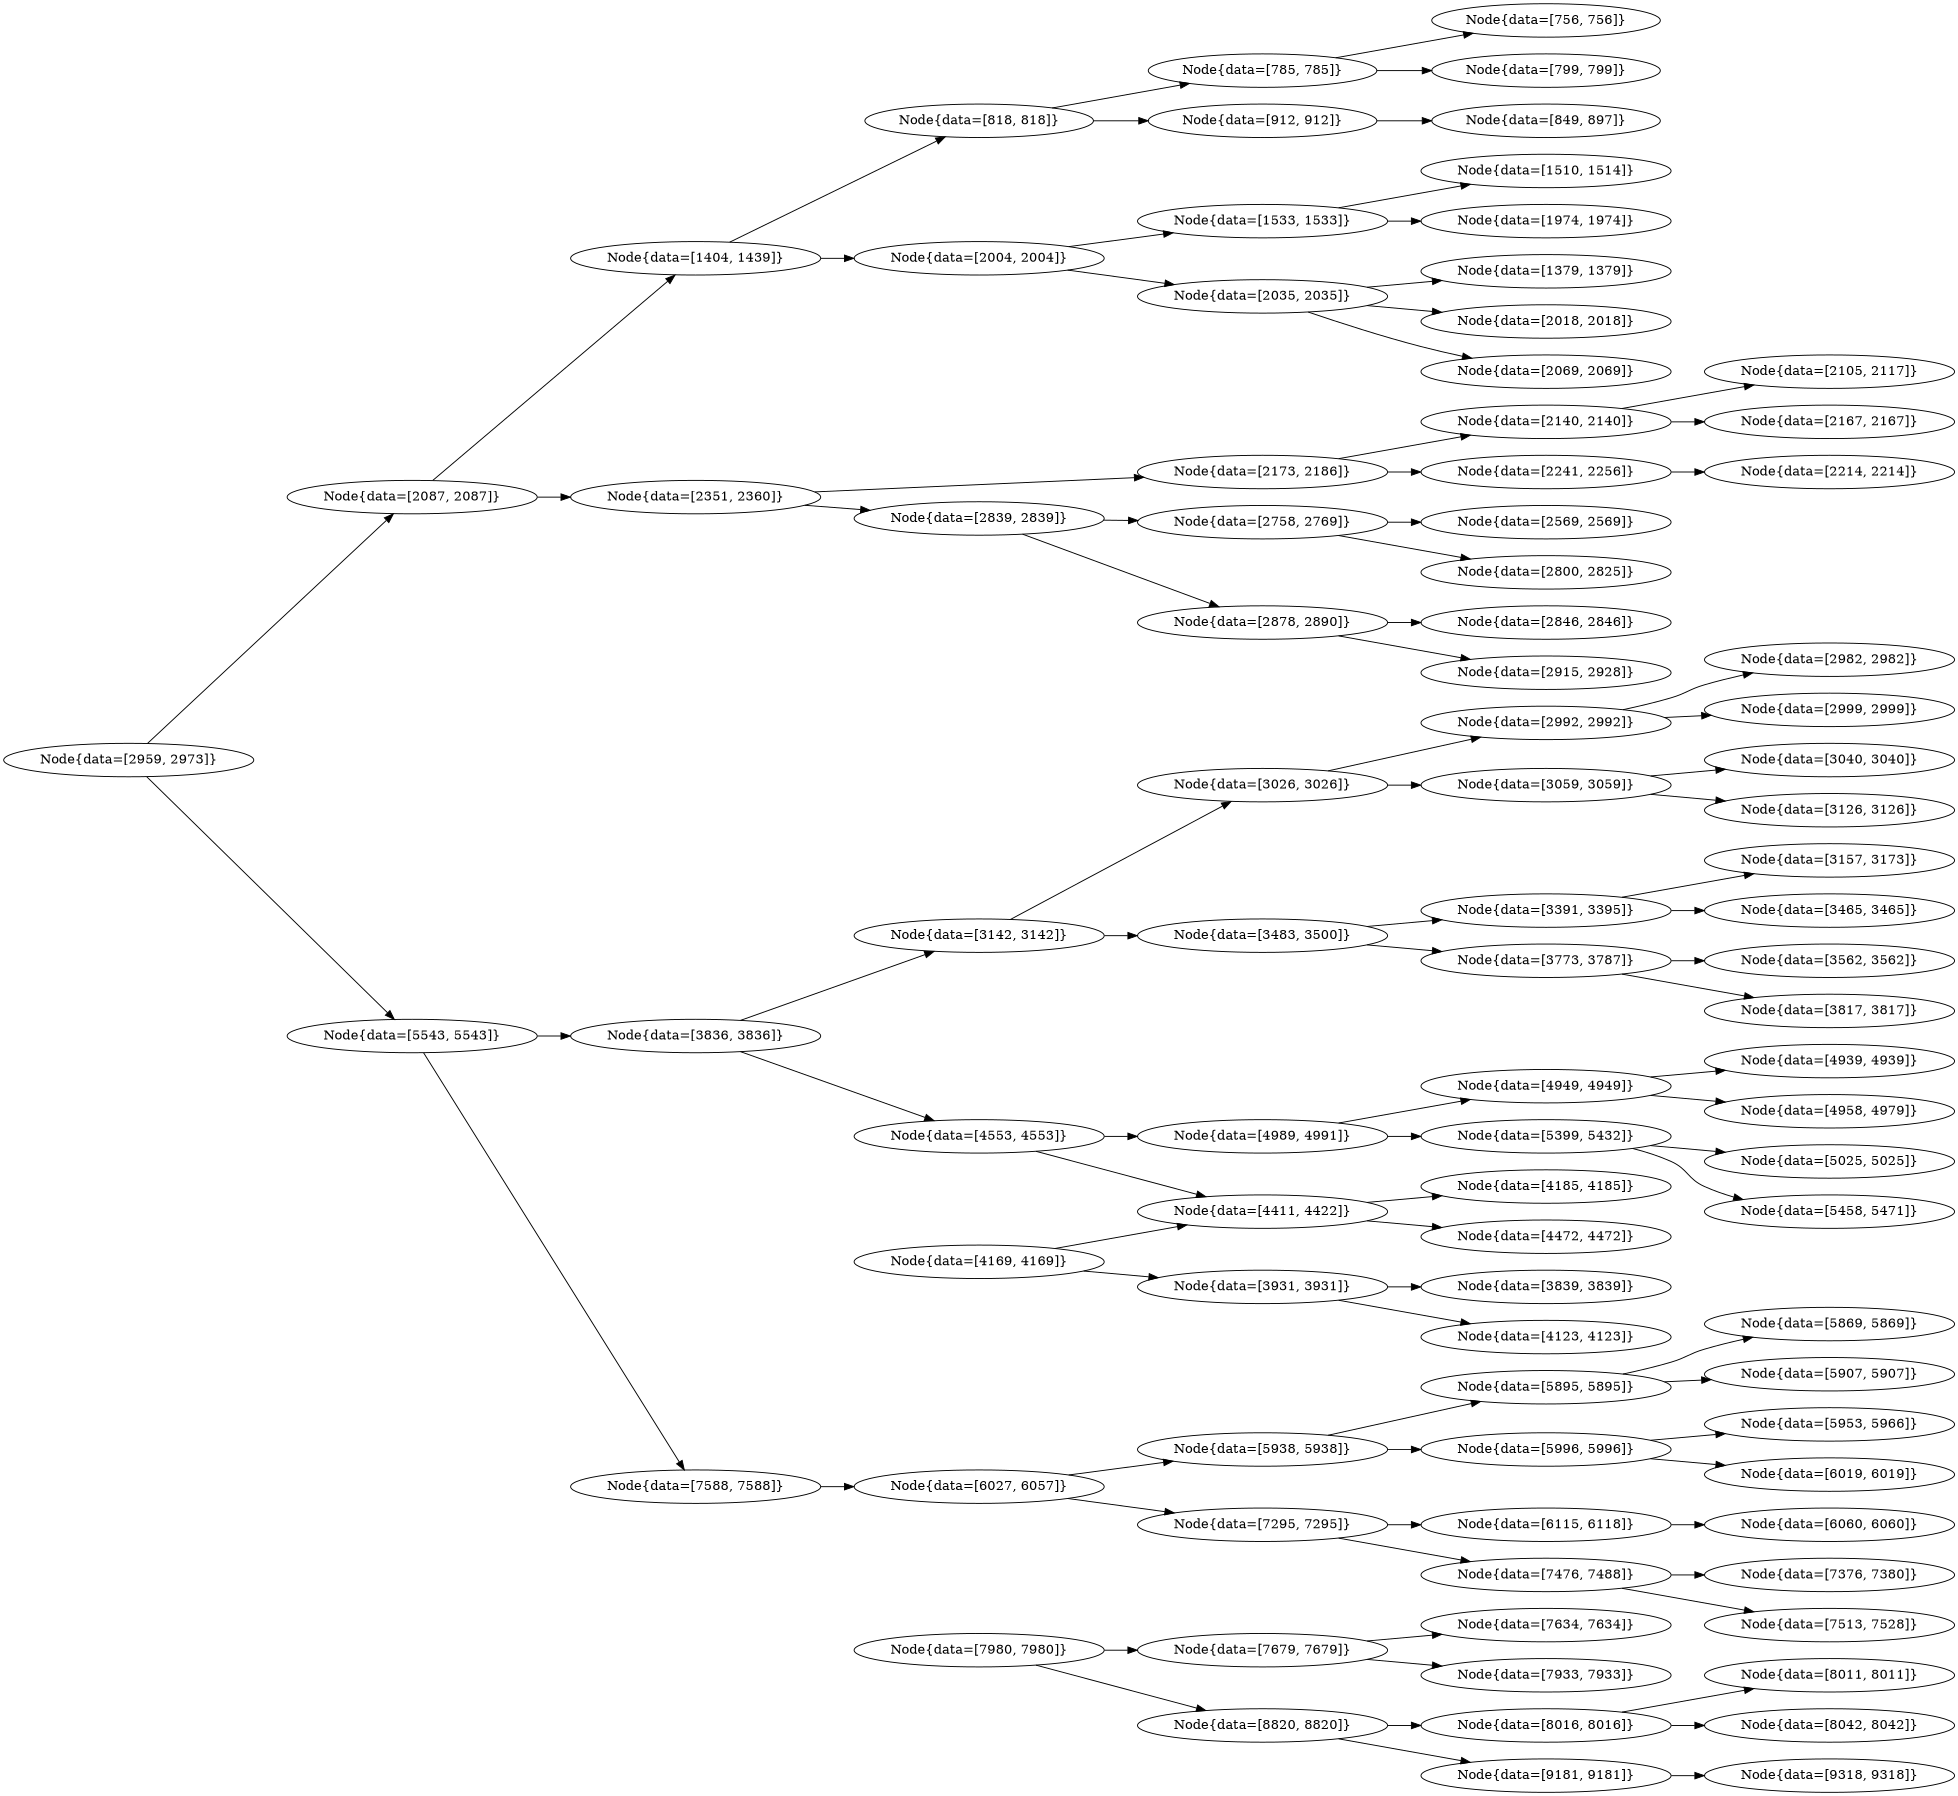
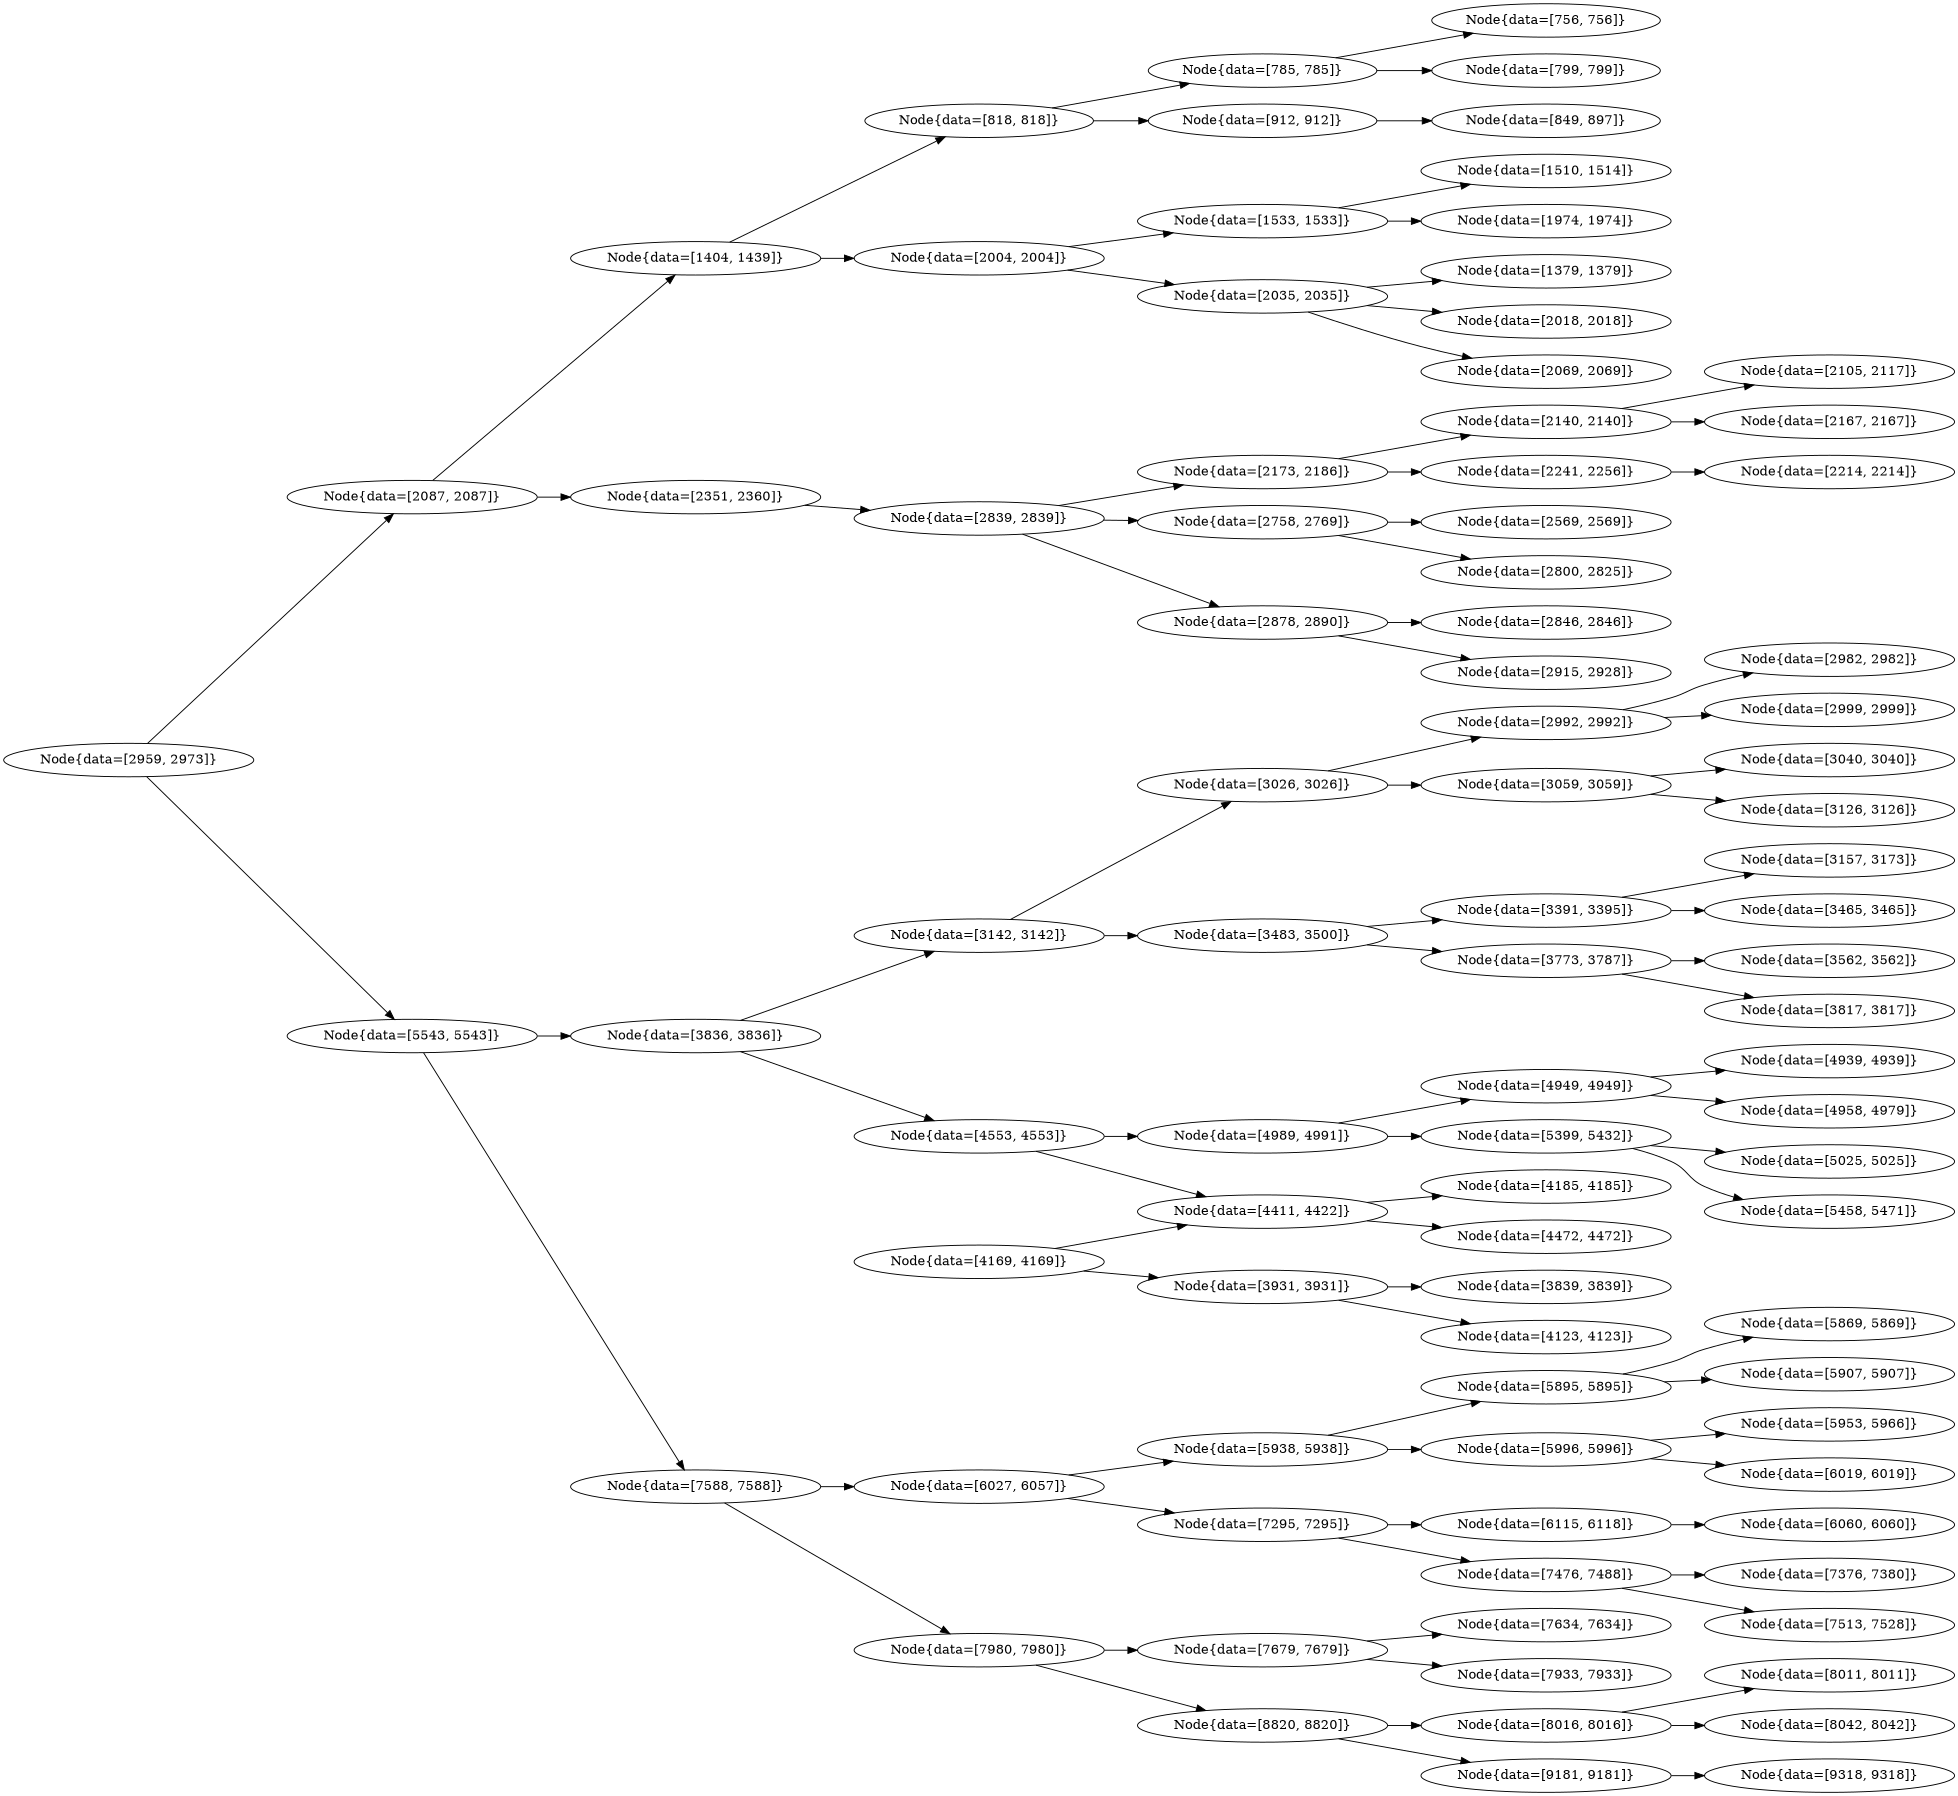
edge "Node{data=[2351, 2360]}" -> "Node{data=[2173, 2186]}": now "Node{data=[2839, 2839]}" -> "Node{data=[2173, 2186]}"
edge "Node{data=[7588, 7588]}" -> "Node{data=[7980, 7980]}": added
